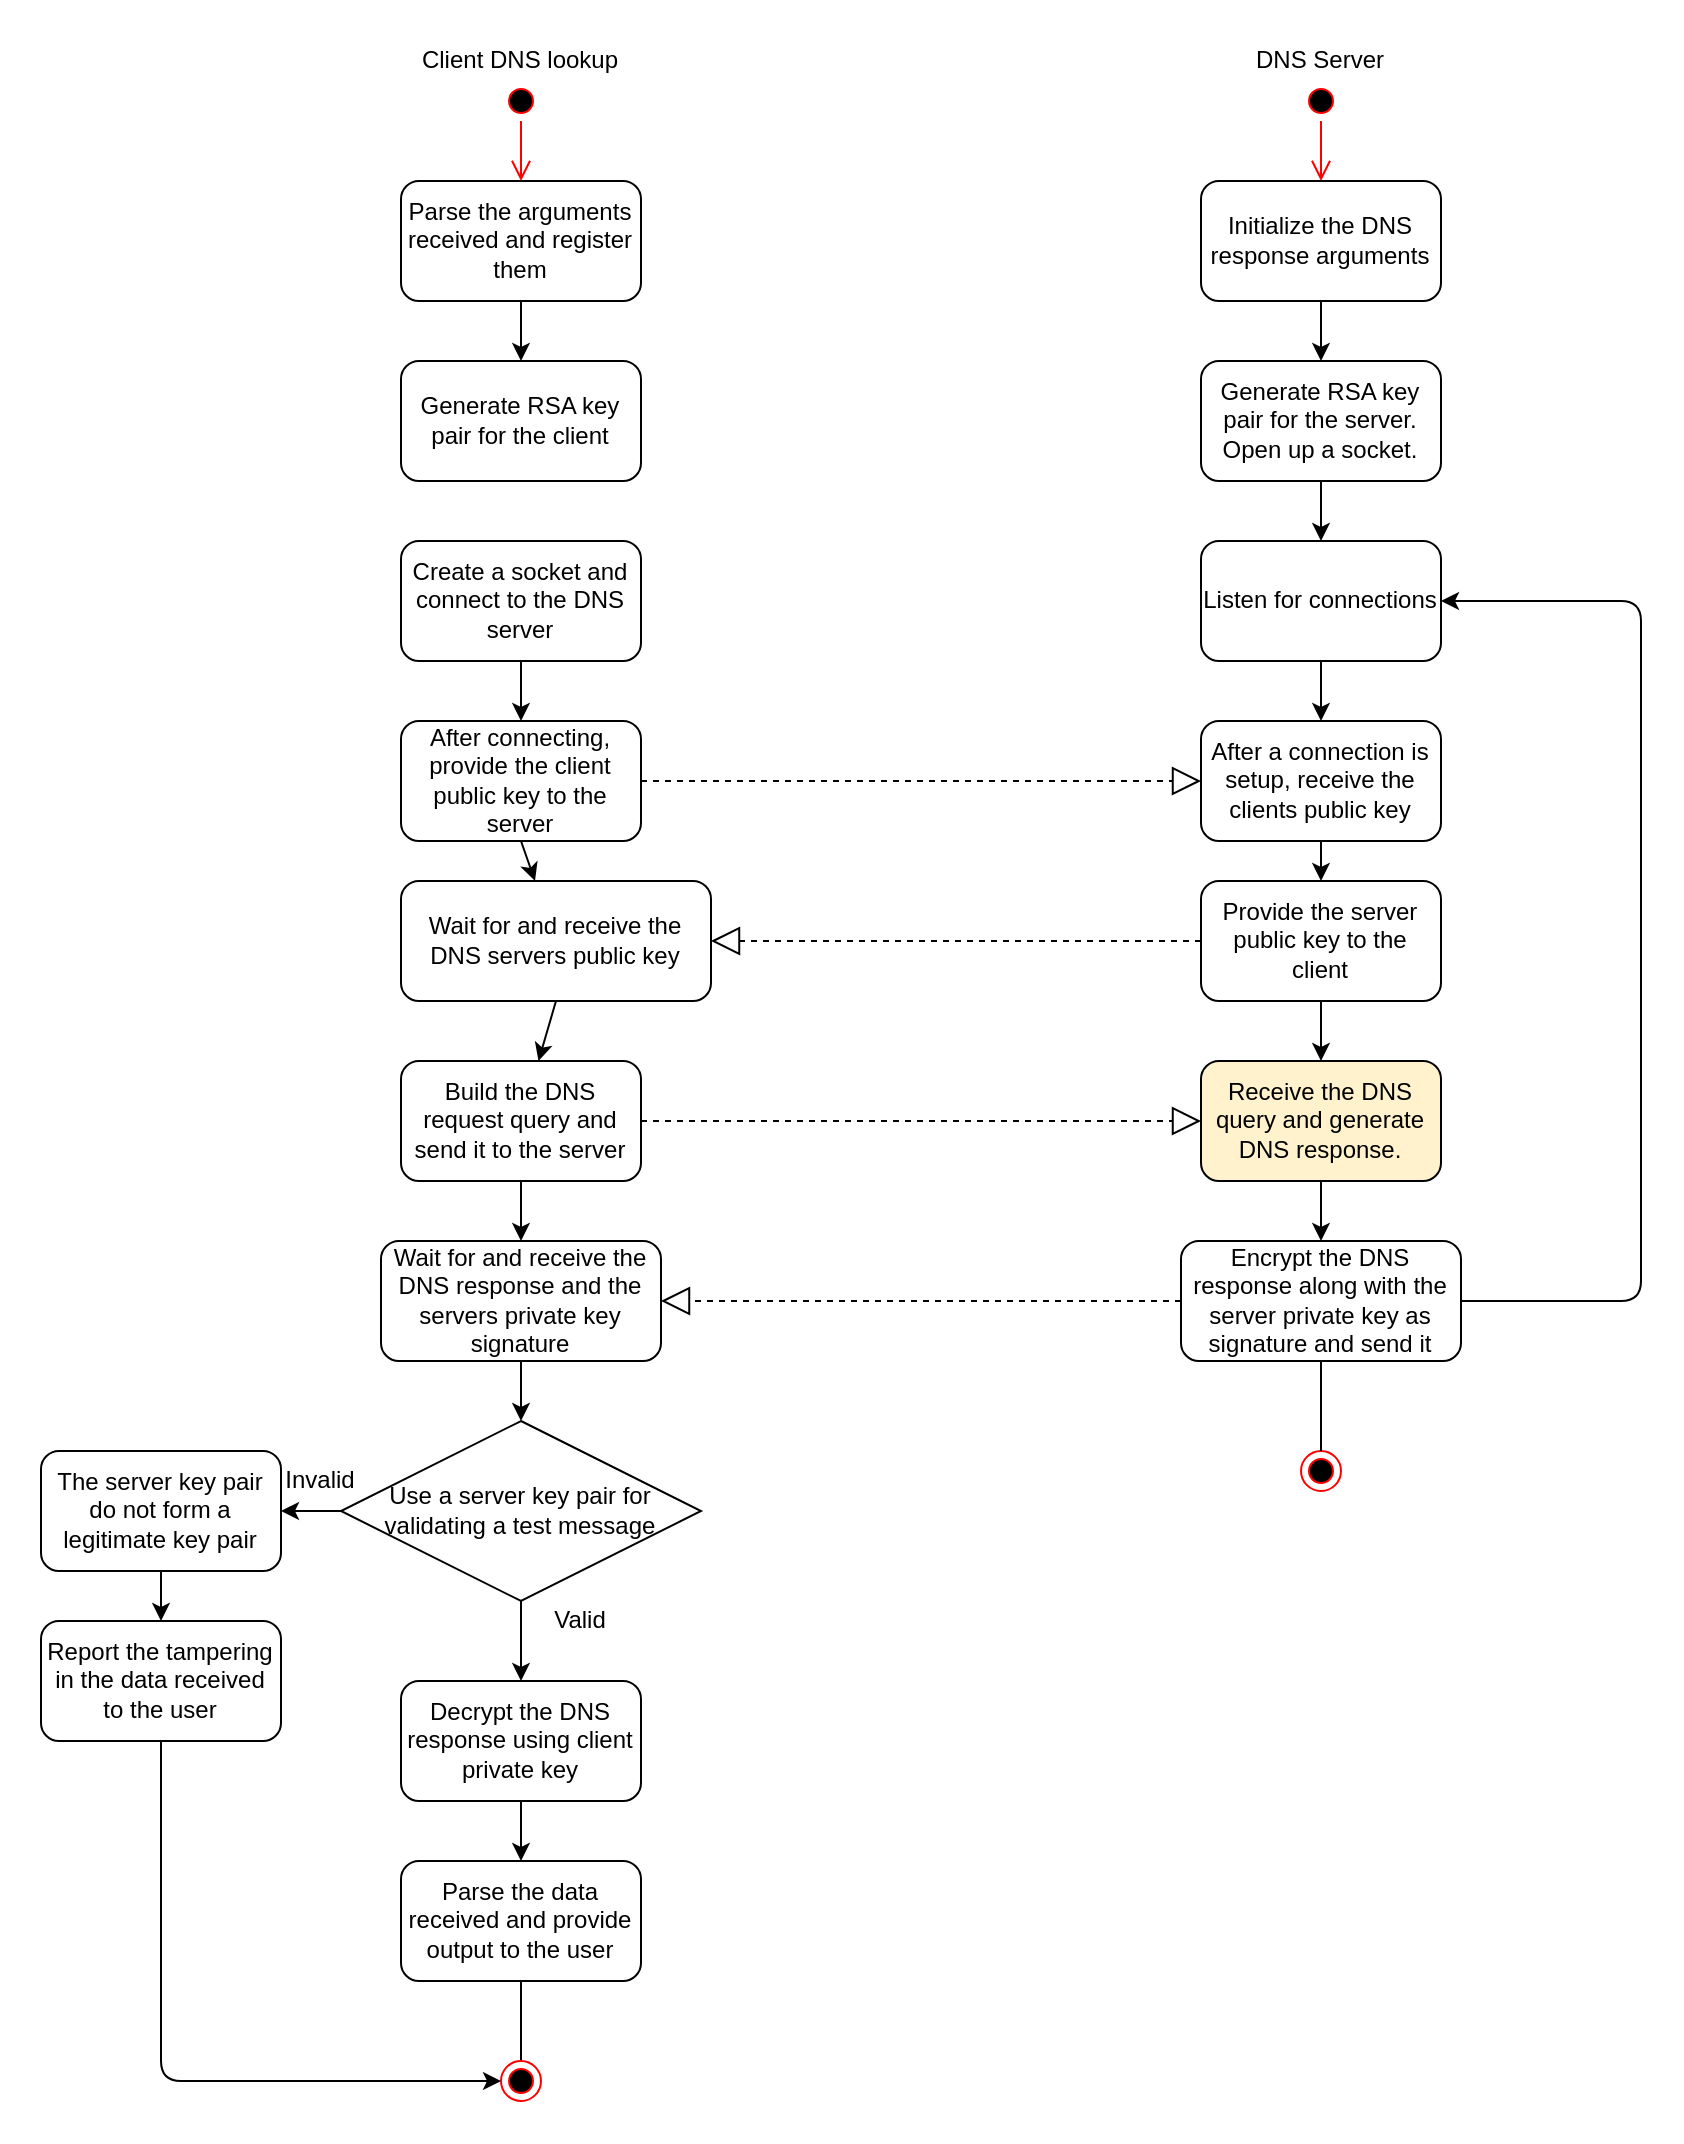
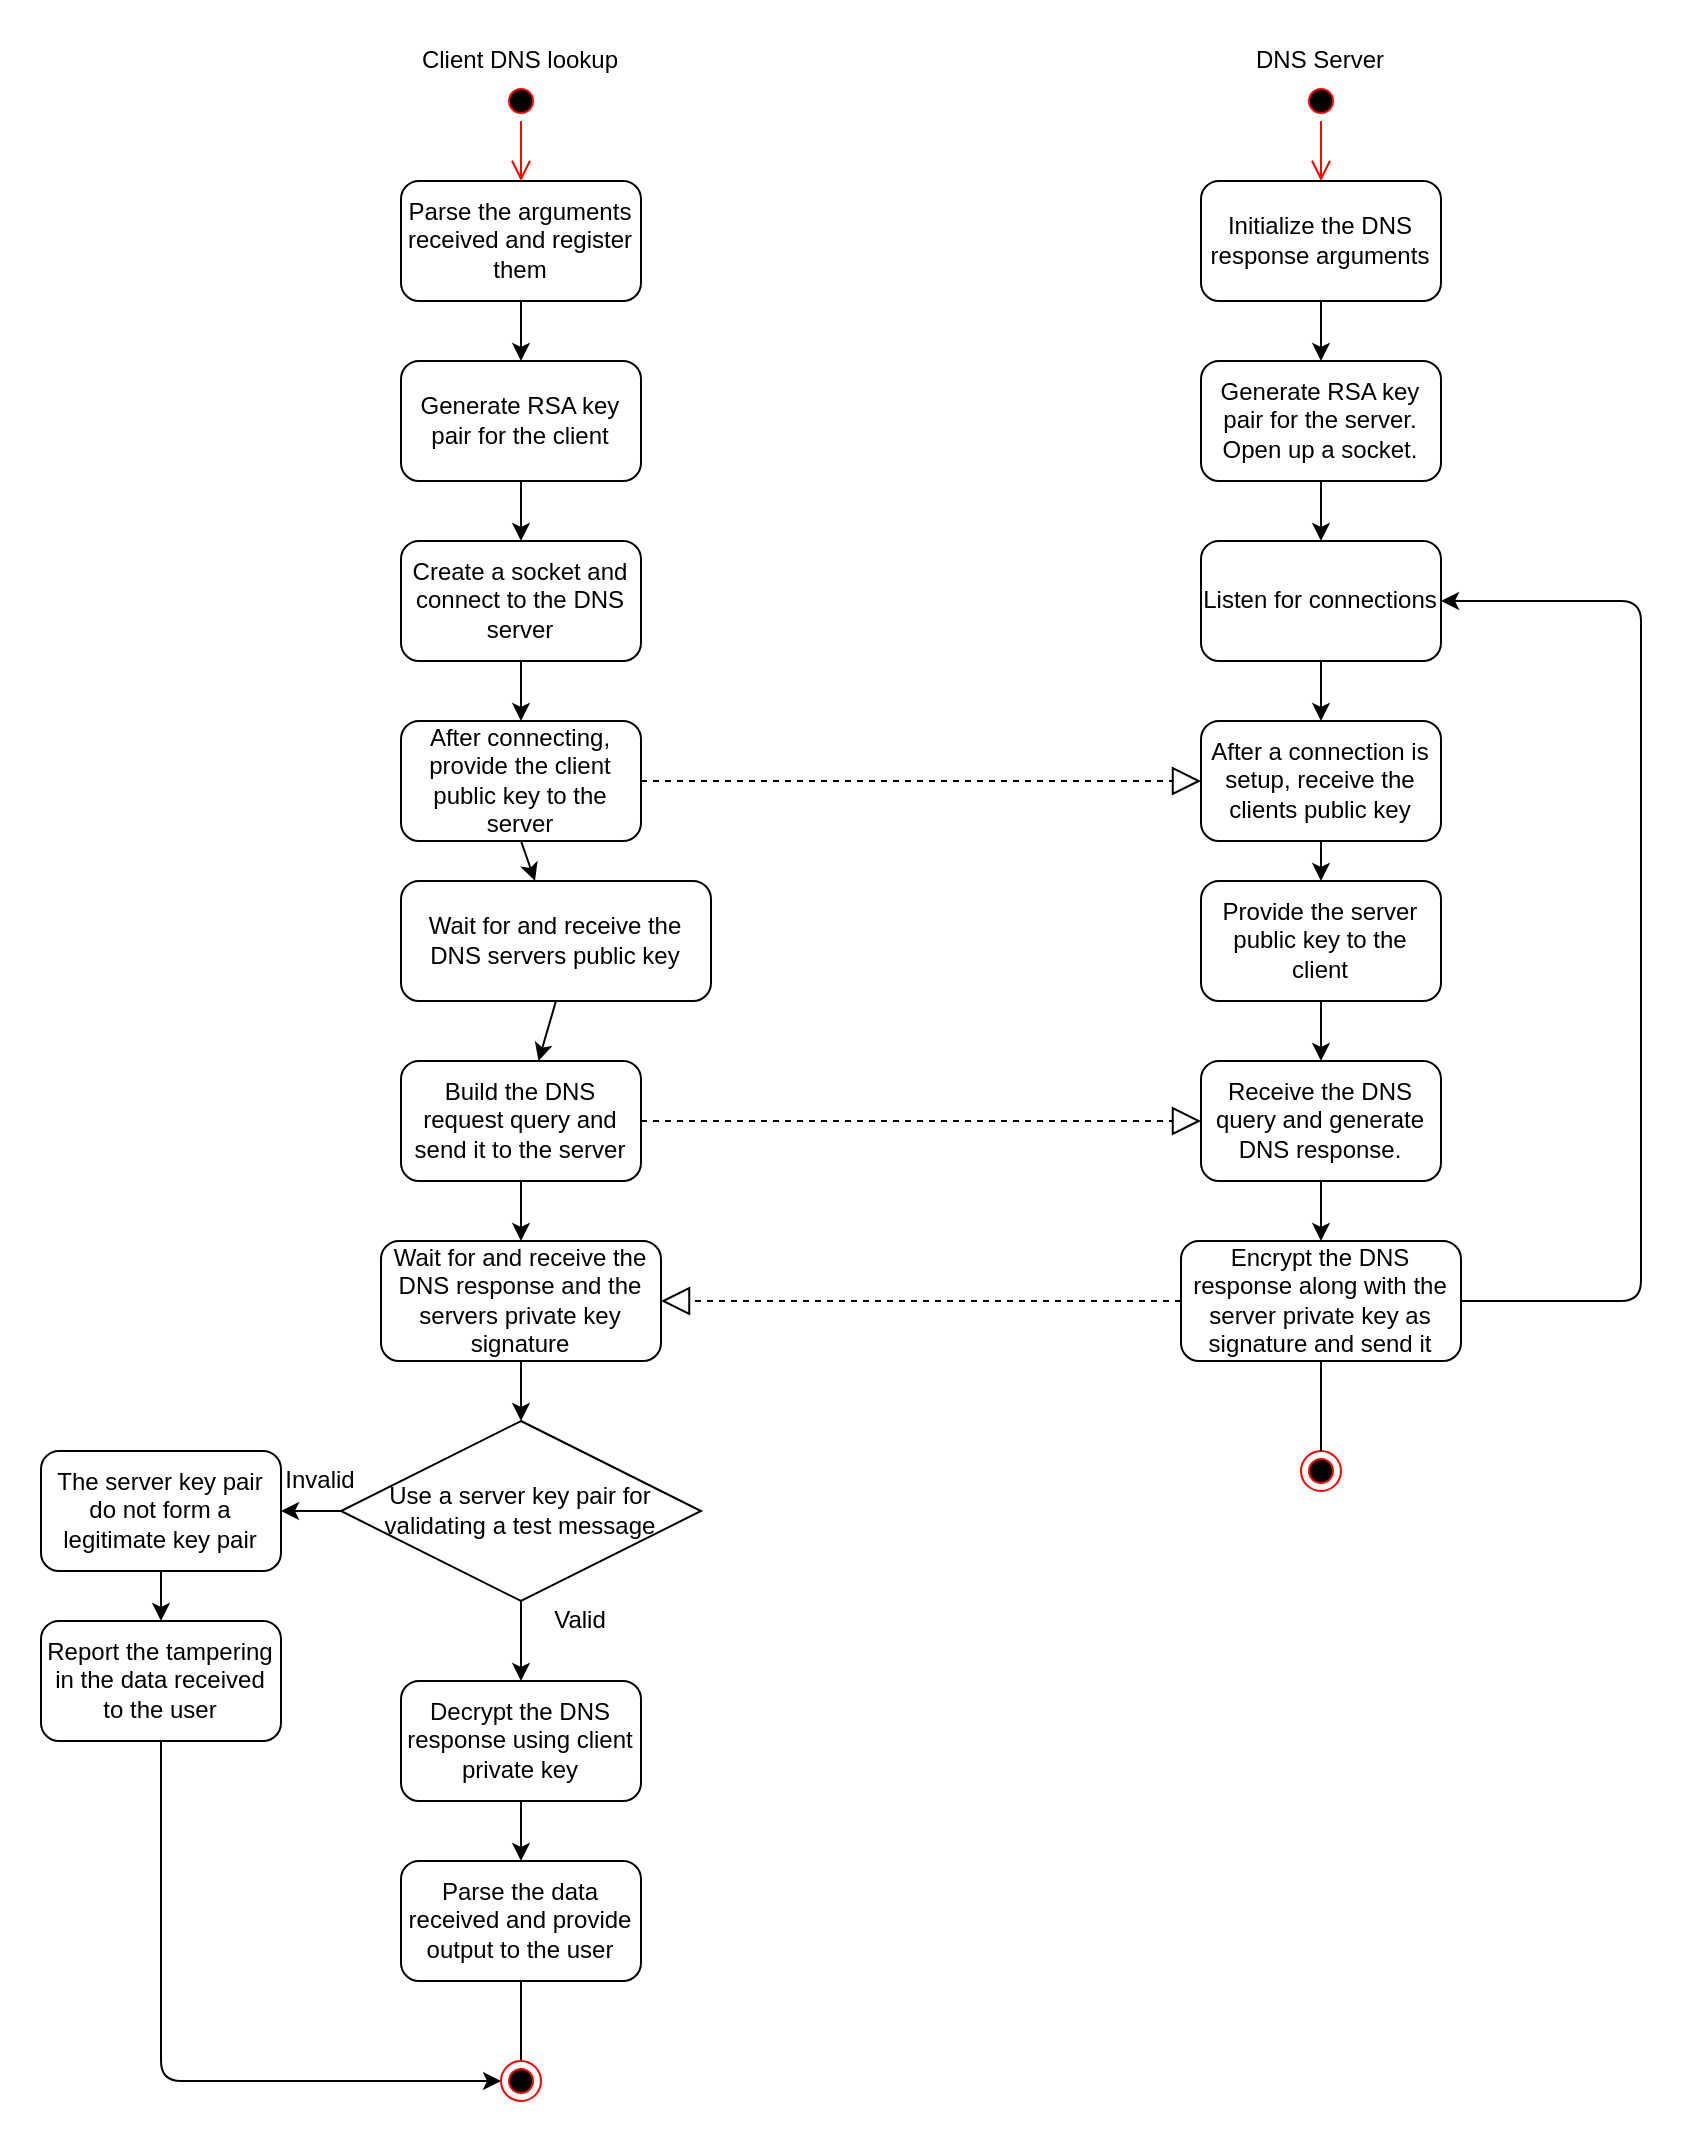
edge "Generate RSA key pair for the client" -> "Create a socket and connect to the DNS server": added
edge "Provide the server public key to the client" -> "Wait for and receive the DNS servers public key": removed
node "Receive the DNS query and generate DNS response.": fillcolor #fff2cc -> #ffffff
